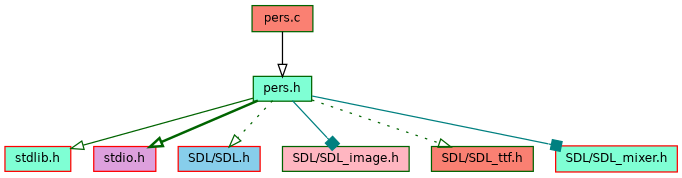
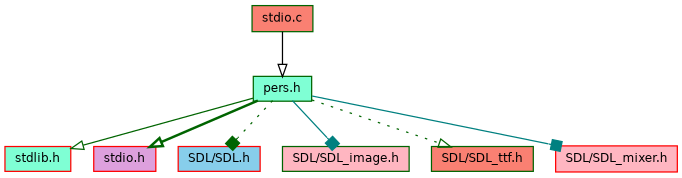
node "pers.c": label "pers.c" -> "stdio.c"
edge "pers.h" -> "SDL/SDL.h": arrowhead onormal -> box
node "SDL/SDL_mixer.h": fillcolor aquamarine -> lightpink
